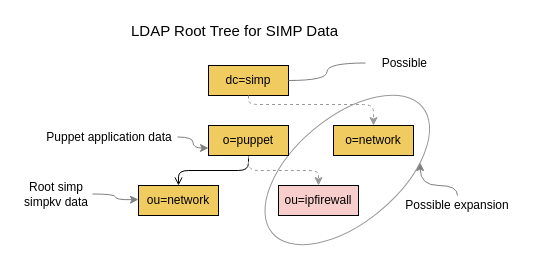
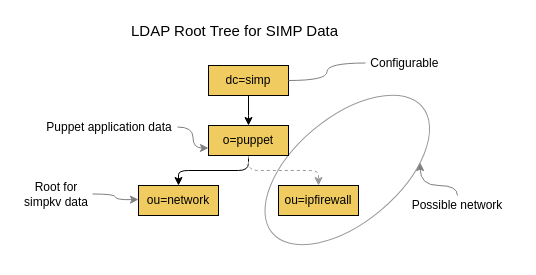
node "Possible": label "Possible" -> "Configurable"
edge "dc=simp" -> "o=network": removed
edge "dc=simp" -> "o=puppet": added
node "Puppet application data": moved (110, 137) -> (110, 127)
node "o=network": removed
edge "o=puppet" -> "ou=network": arrowhead open -> classic
node "Root simp simpkv data": label "Root simp simpkv data" -> "Root for simpkv data"
node "ou=ipfirewall": fillcolor #f8cecc -> #f0cc60
node "Possible expansion": label "Possible expansion" -> "Possible network"
